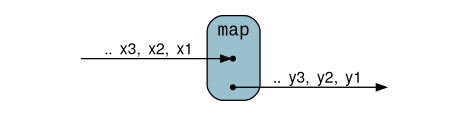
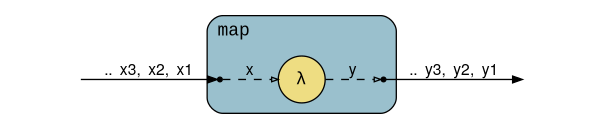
node "λ": added
